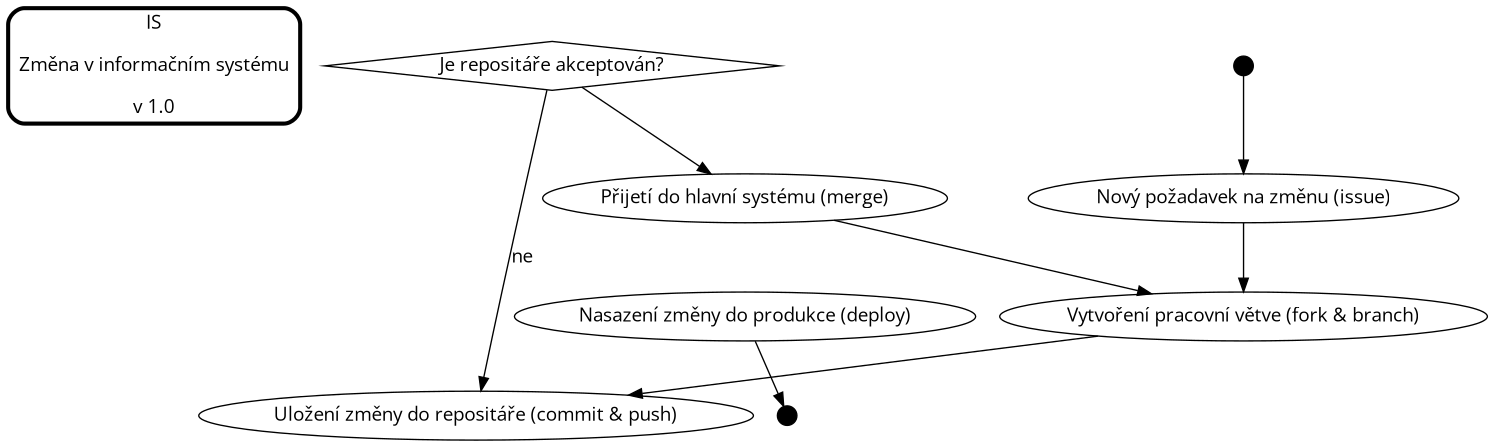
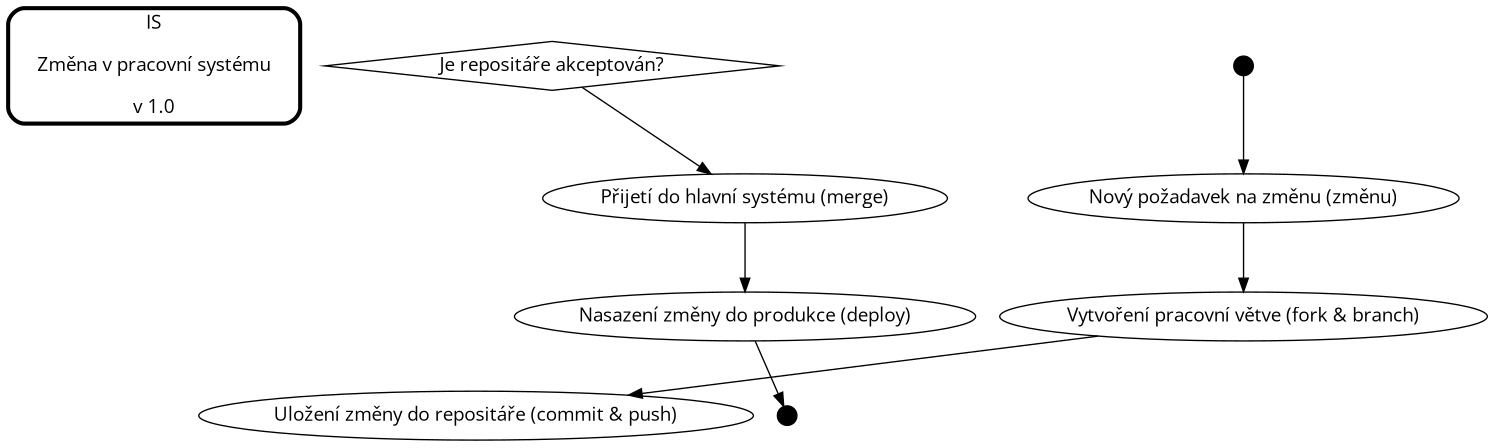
node "IS Změna v informačním systému v 1.0": label "IS Změna v informačním systému v 1.0" -> "IS Změna v pracovní systému v 1.0"
node "Nový požadavek na změnu (issue)": label "Nový požadavek na změnu (issue)" -> "Nový požadavek na změnu (změnu)"
edge "Je repositáře akceptován?" -> "Uložení změny do repositáře (commit & push)": removed, label "ne"
edge "Přijetí do hlavní systému (merge)" -> "Vytvoření pracovní větve (fork & branch)": now "Přijetí do hlavní systému (merge)" -> "Nasazení změny do produkce (deploy)"
